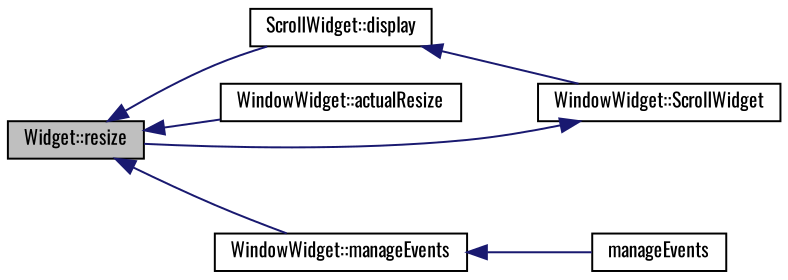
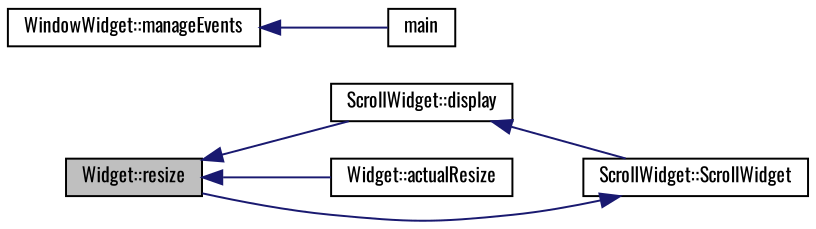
node "WindowWidget::actualResize": label "WindowWidget::actualResize" -> "Widget::actualResize"
node "WindowWidget::ScrollWidget": label "WindowWidget::ScrollWidget" -> "ScrollWidget::ScrollWidget"
edge "WindowWidget::manageEvents" -> "Widget::resize": removed
node "manageEvents": label "manageEvents" -> "main"
